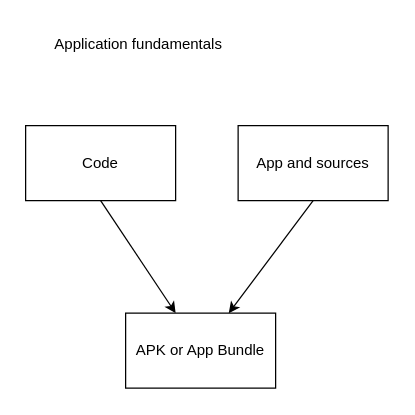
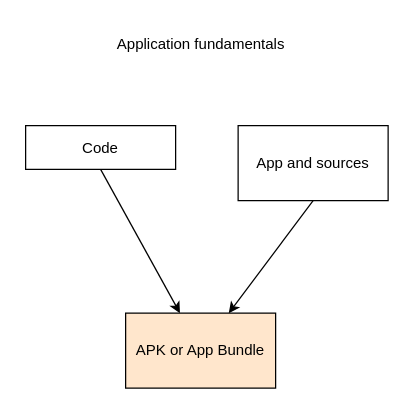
node "Application fundamentals": moved (138, 44) -> (201, 44)
node "Code": size 150x75 -> 150x44
node "APK or App Bundle": fillcolor #ffffff -> #ffe6cc
